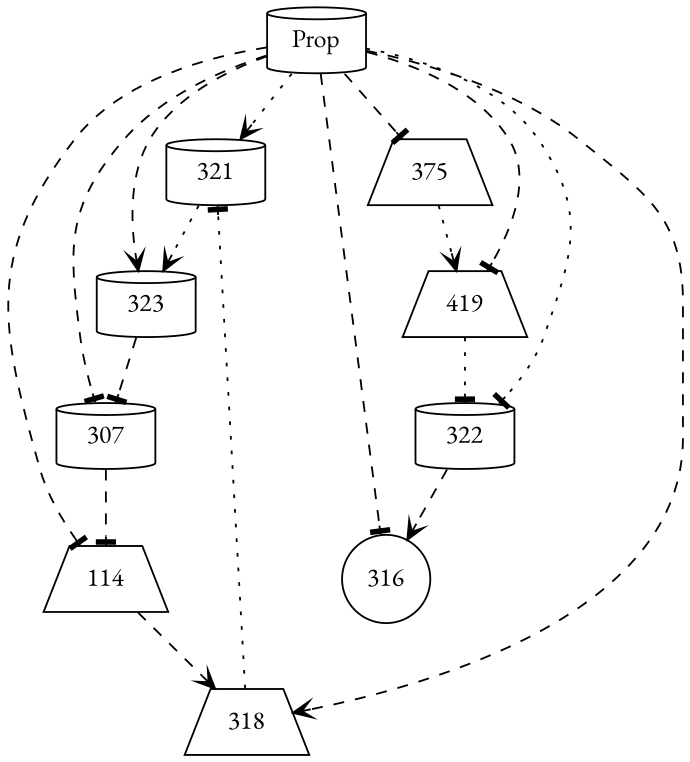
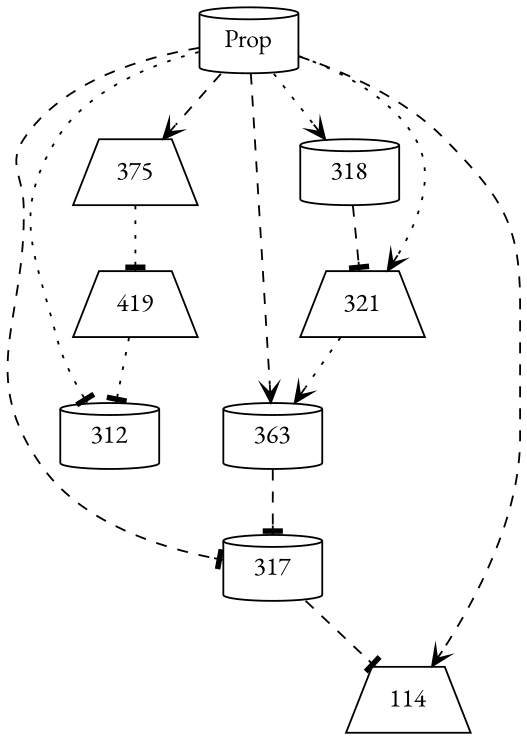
edge "Prop" -> "375": arrowhead tee -> vee
edge "Prop" -> "419": removed
node "321": shape cylinder -> trapezium
edge "375" -> "419": arrowhead vee -> tee
edge "Prop" -> "114": arrowhead tee -> vee
node "323": label "323" -> "363"
edge "Prop" -> "318": style dashed -> dotted
node "307": label "307" -> "317"
node "322": label "322" -> "312"
edge "318" -> "321": style dotted -> dashed
node "316": removed
edge "114" -> "318": removed
node "318": shape trapezium -> cylinder
